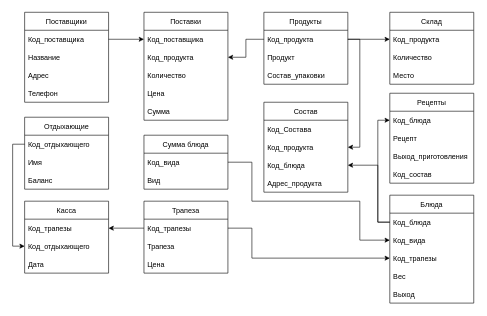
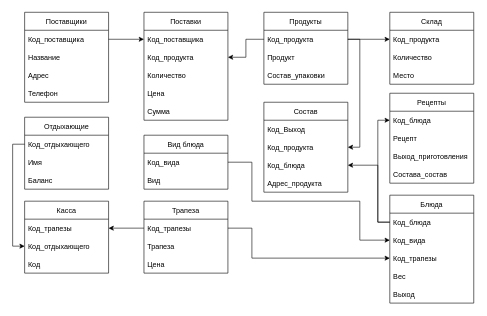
node "Код_Состава": label "Код_Состава" -> "Код_Выход"
node "Сумма блюда": label "Сумма блюда" -> "Вид блюда"
node "Код_состав": label "Код_состав" -> "Состава_состав"
node "Дата": label "Дата" -> "Код"
